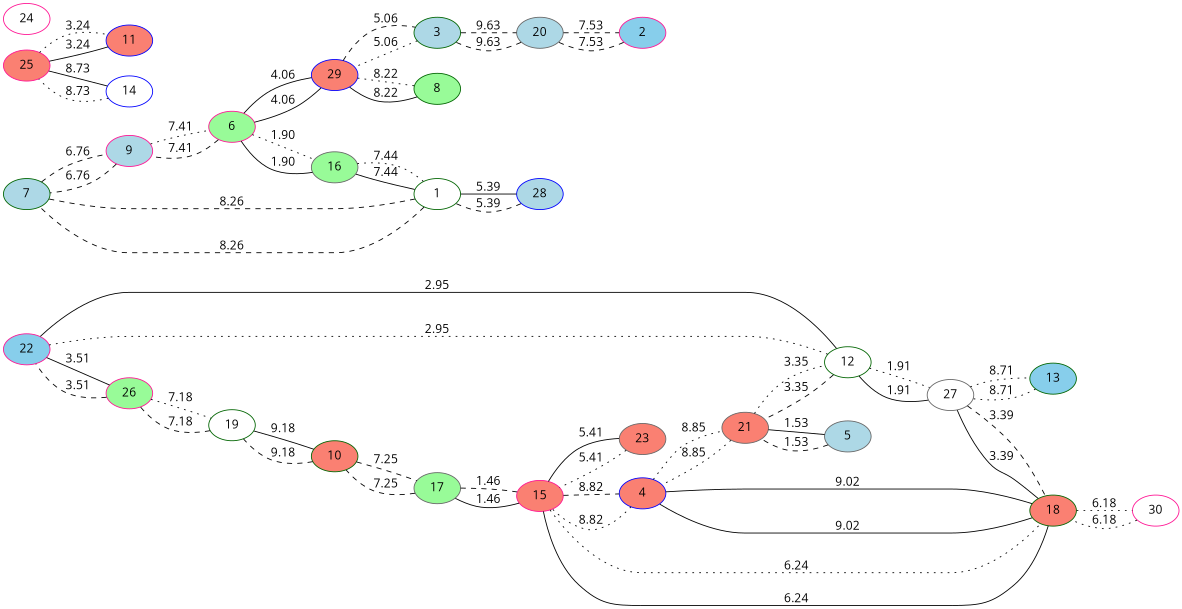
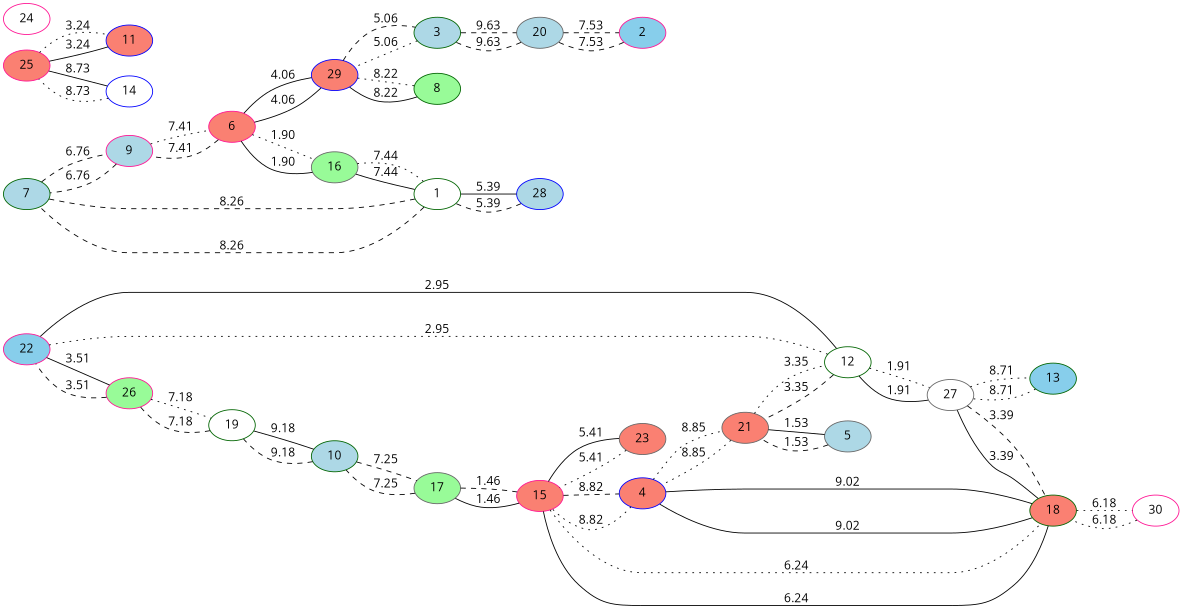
node "6": fillcolor palegreen -> salmon
node "10": fillcolor salmon -> lightblue
